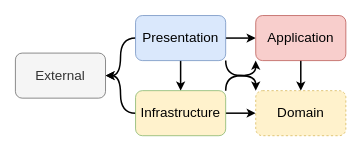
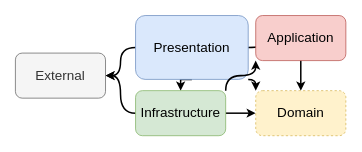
node "Presentation": size 90x45 -> 113x64
node "Infrastructure": fillcolor #fff2cc -> #d5e8d4
